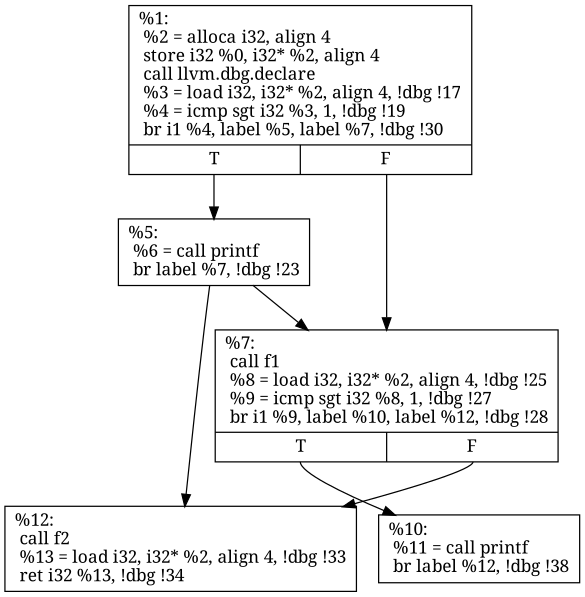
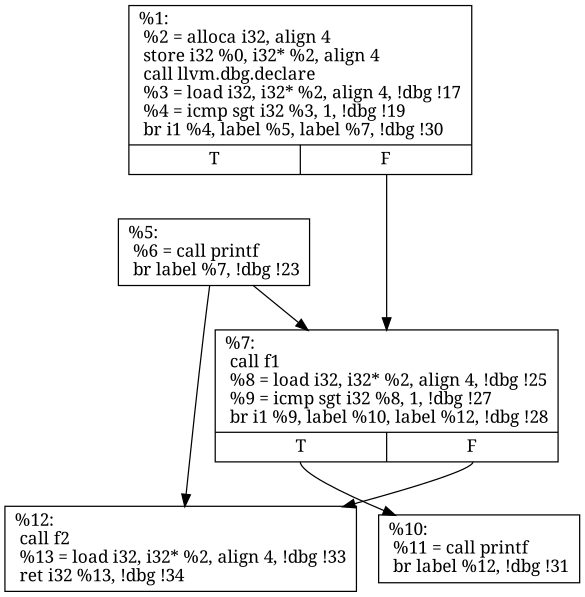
edge "%1:" -> "%5:": removed
node "%10:": text "br label %12, !dbg !38" -> "br label %12, !dbg !31"
